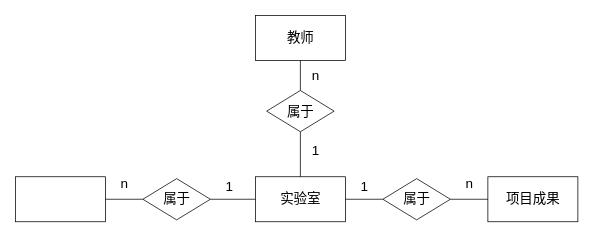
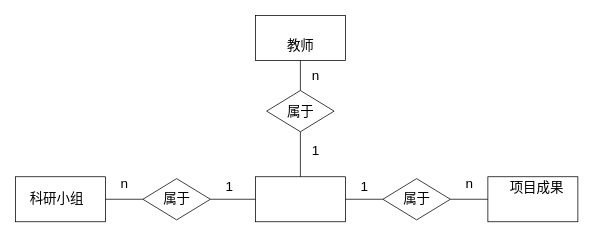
node "教师": moved (300, 38) -> (300, 45)
node "科研小组": added
node "实验室": removed
node "项目成果": moved (533, 199) -> (537, 188)
